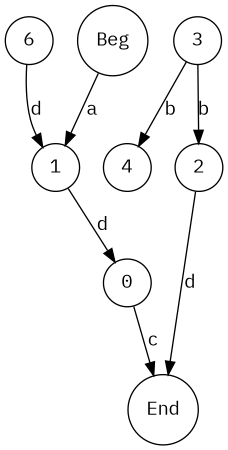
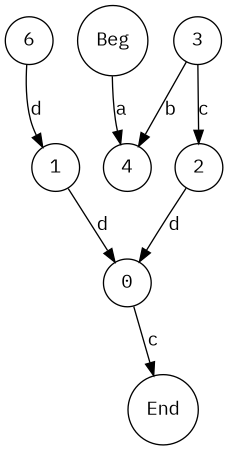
edge "Beg" -> "1": now "Beg" -> "4"
edge "3" -> "2": label "b" -> "c"
edge "2" -> "End": now "2" -> "0"
